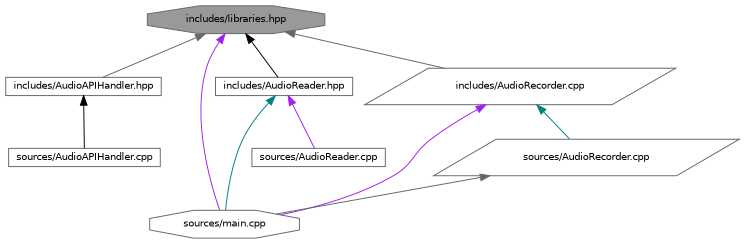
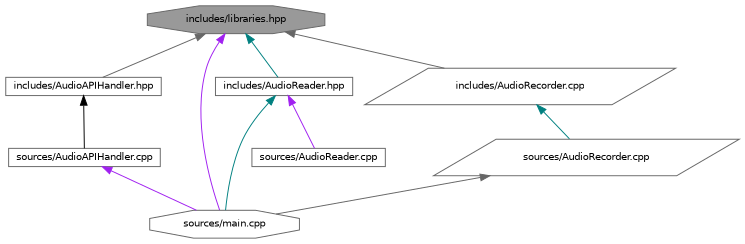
edge "includes/AudioReader.hpp" -> "includes/libraries.hpp": color black -> teal
edge "sources/main.cpp" -> "includes/AudioRecorder.cpp": now "sources/main.cpp" -> "sources/AudioAPIHandler.cpp"
